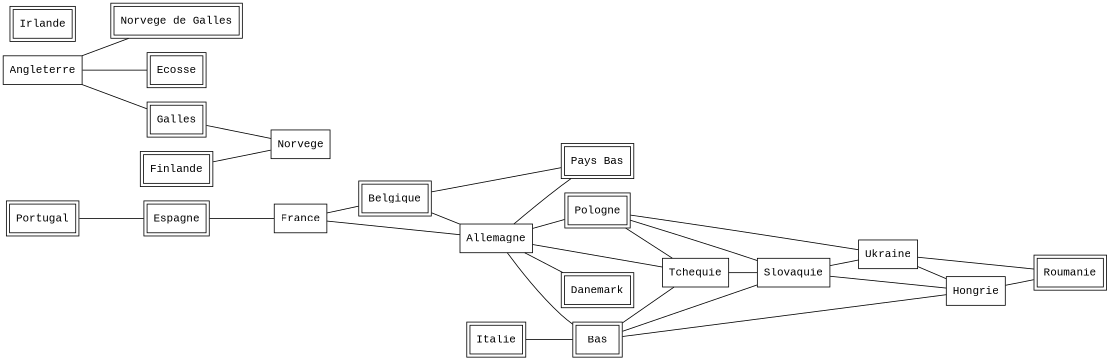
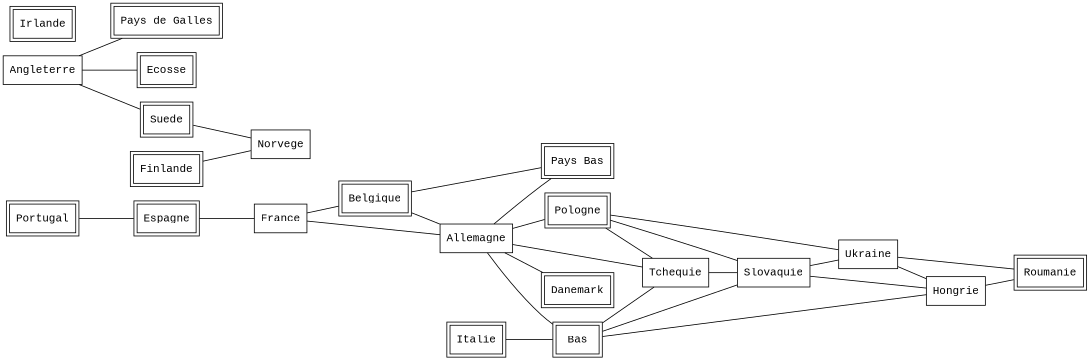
node "Norvege de Galles": label "Norvege de Galles" -> "Pays de Galles"
node "Galles": label "Galles" -> "Suede"
